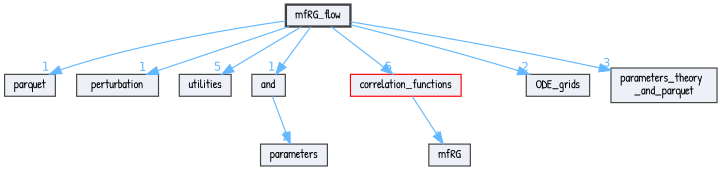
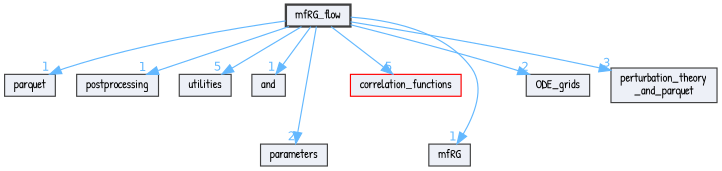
node "perturbation": label "perturbation" -> "postprocessing"
node "parameters_theory _and_parquet": label "parameters_theory _and_parquet" -> "perturbation_theory _and_parquet"
edge "and" -> "parameters": now "mfRG_flow" -> "parameters"
edge "correlation_functions" -> "mfRG": now "mfRG_flow" -> "mfRG"
